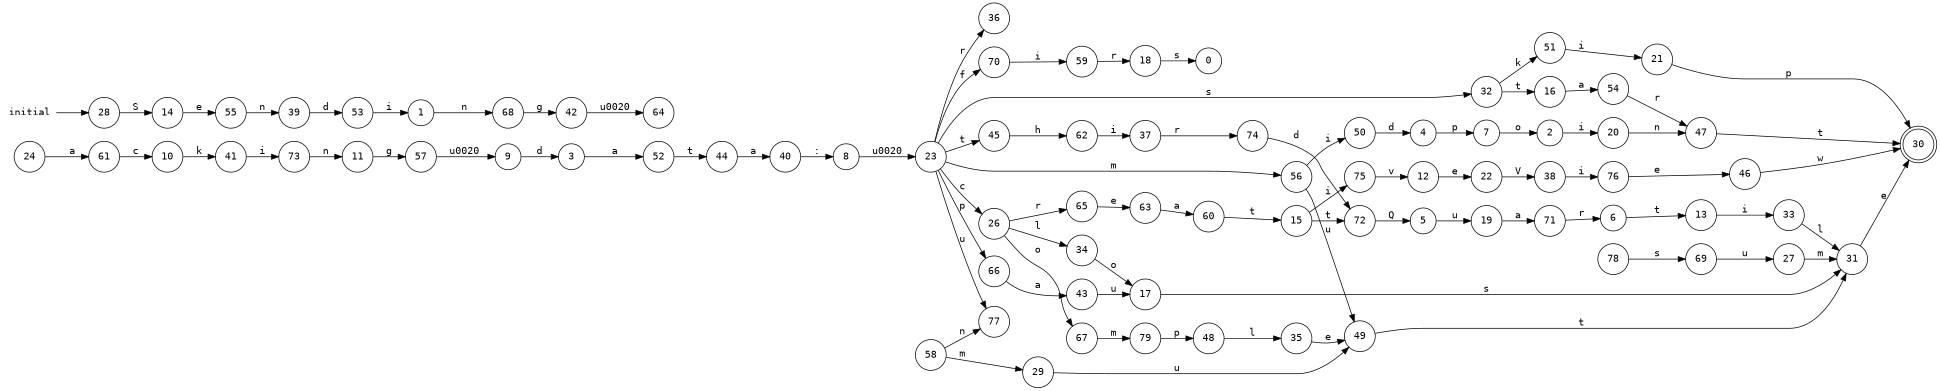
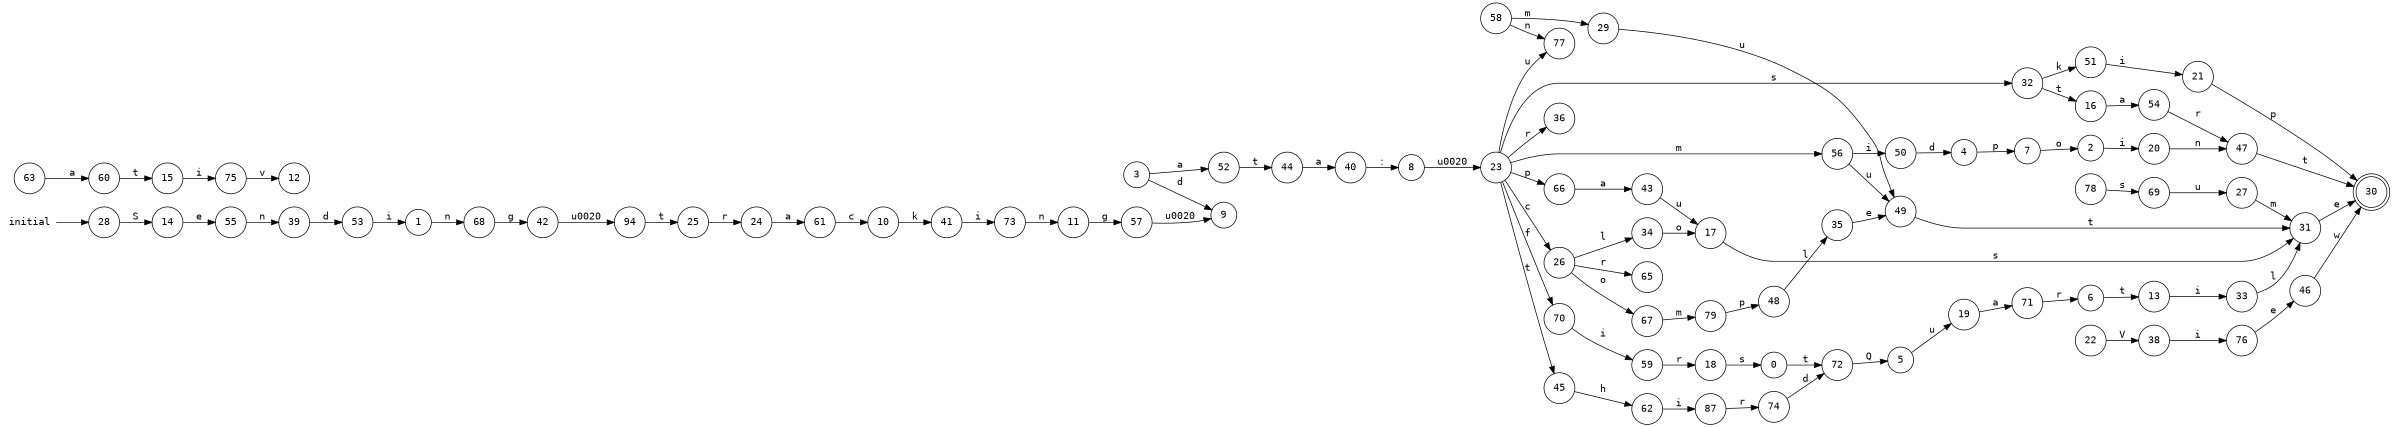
node "64": label "64" -> "94"
node "37": label "37" -> "87"
edge "9" -> "3": reversed
edge "12" -> "22": removed, label "e"
edge "65" -> "63": removed, label "e"
edge "15" -> "72": now "0" -> "72"
node "25": added
